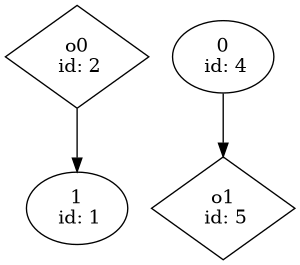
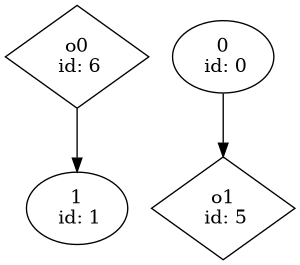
node "o0 id: 2": label "o0 id: 2" -> "o0 id: 6"
node "0 id: 4": label "0 id: 4" -> "0 id: 0"
